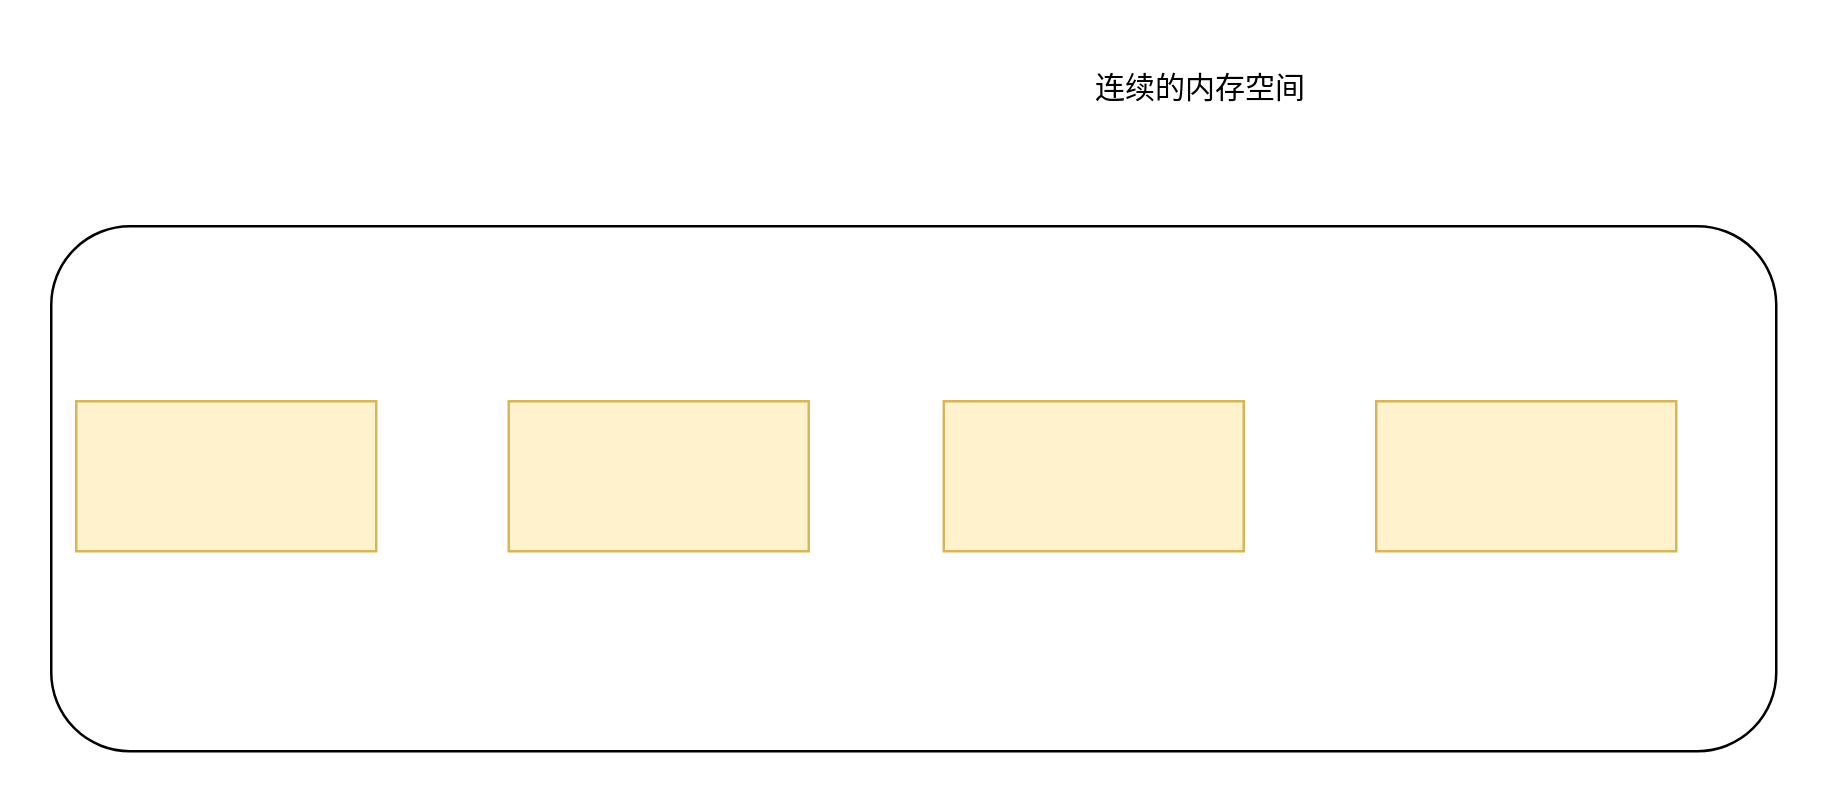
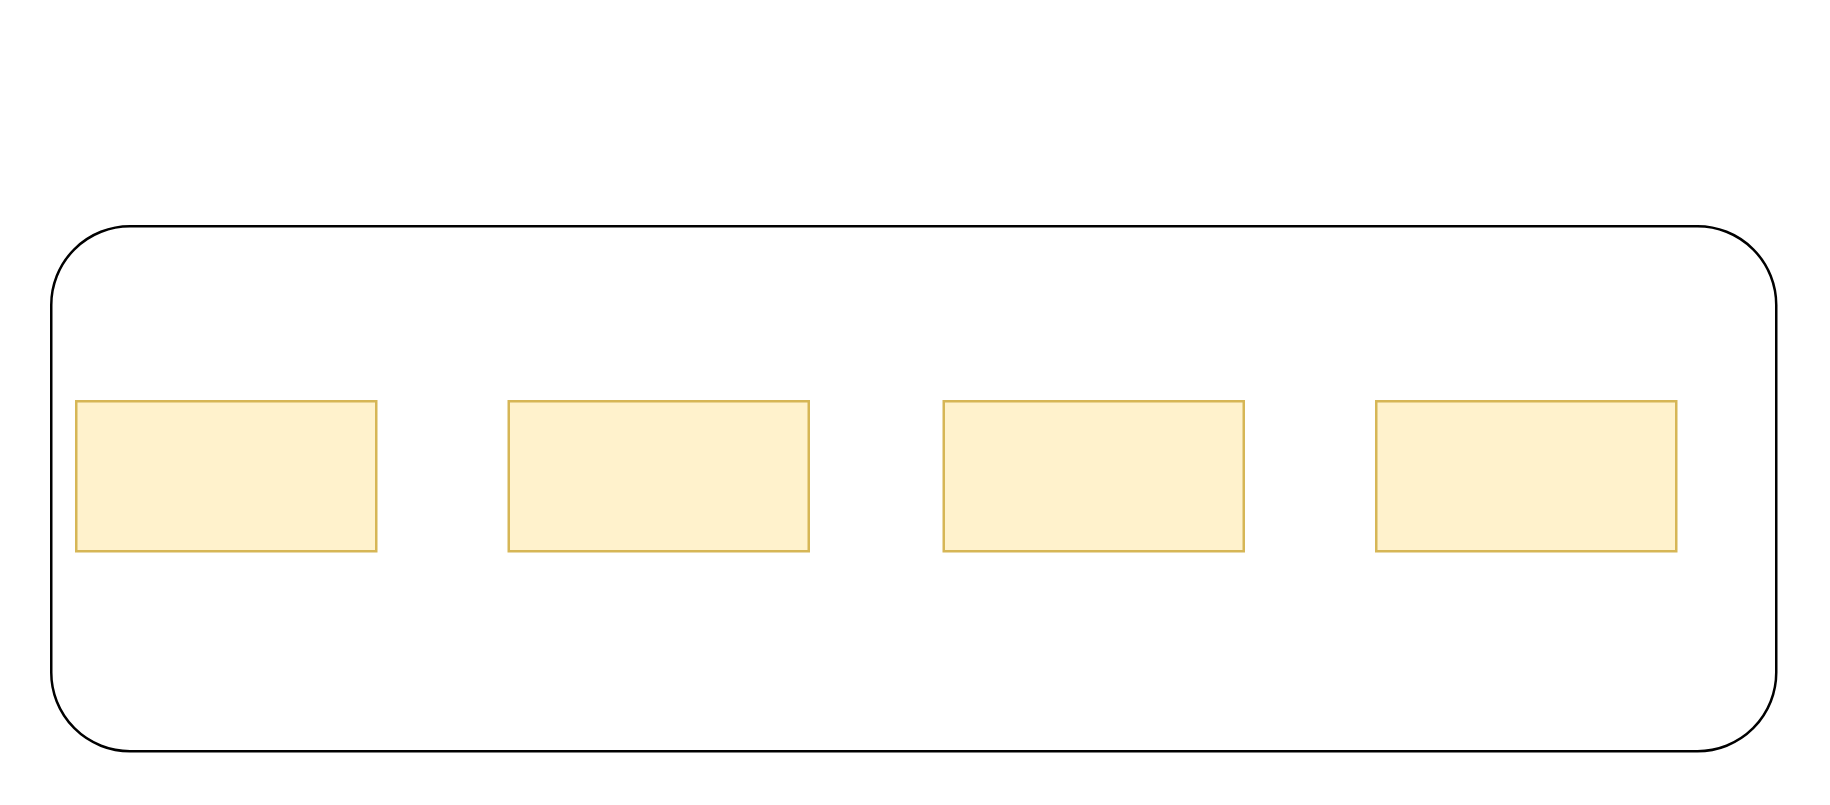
node "连续的内存空间": removed
